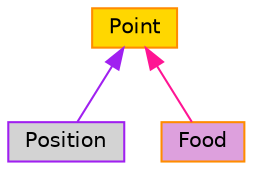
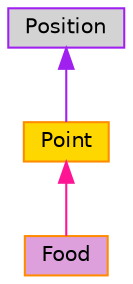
edge "Position" -> "Point": reversed
